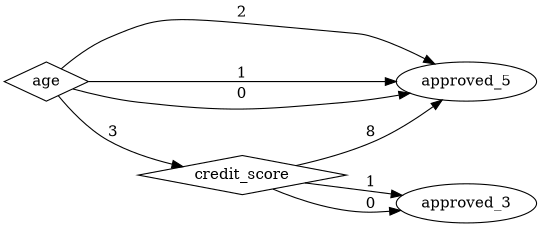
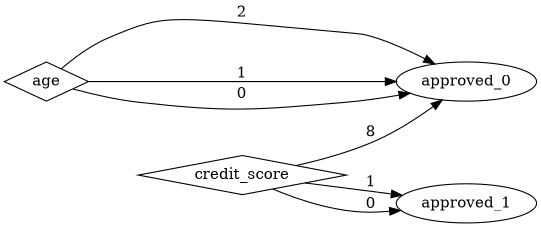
node "approved_5": label "approved_5" -> "approved_0"
edge "age" -> "credit_score": removed, label "3"
node "approved_3": label "approved_3" -> "approved_1"
